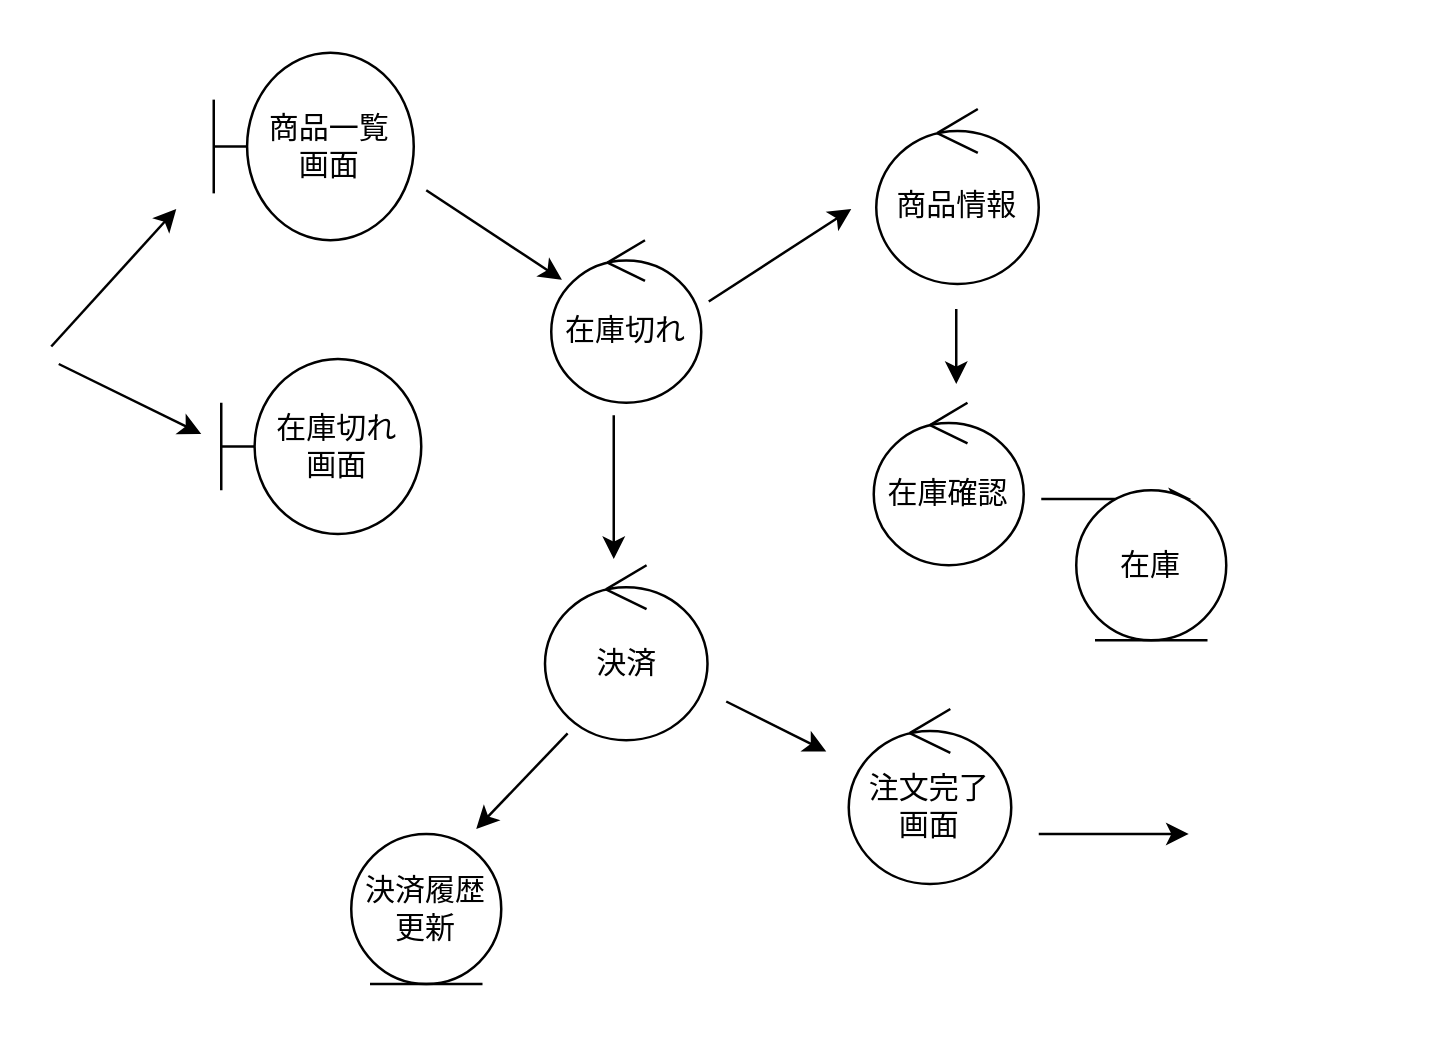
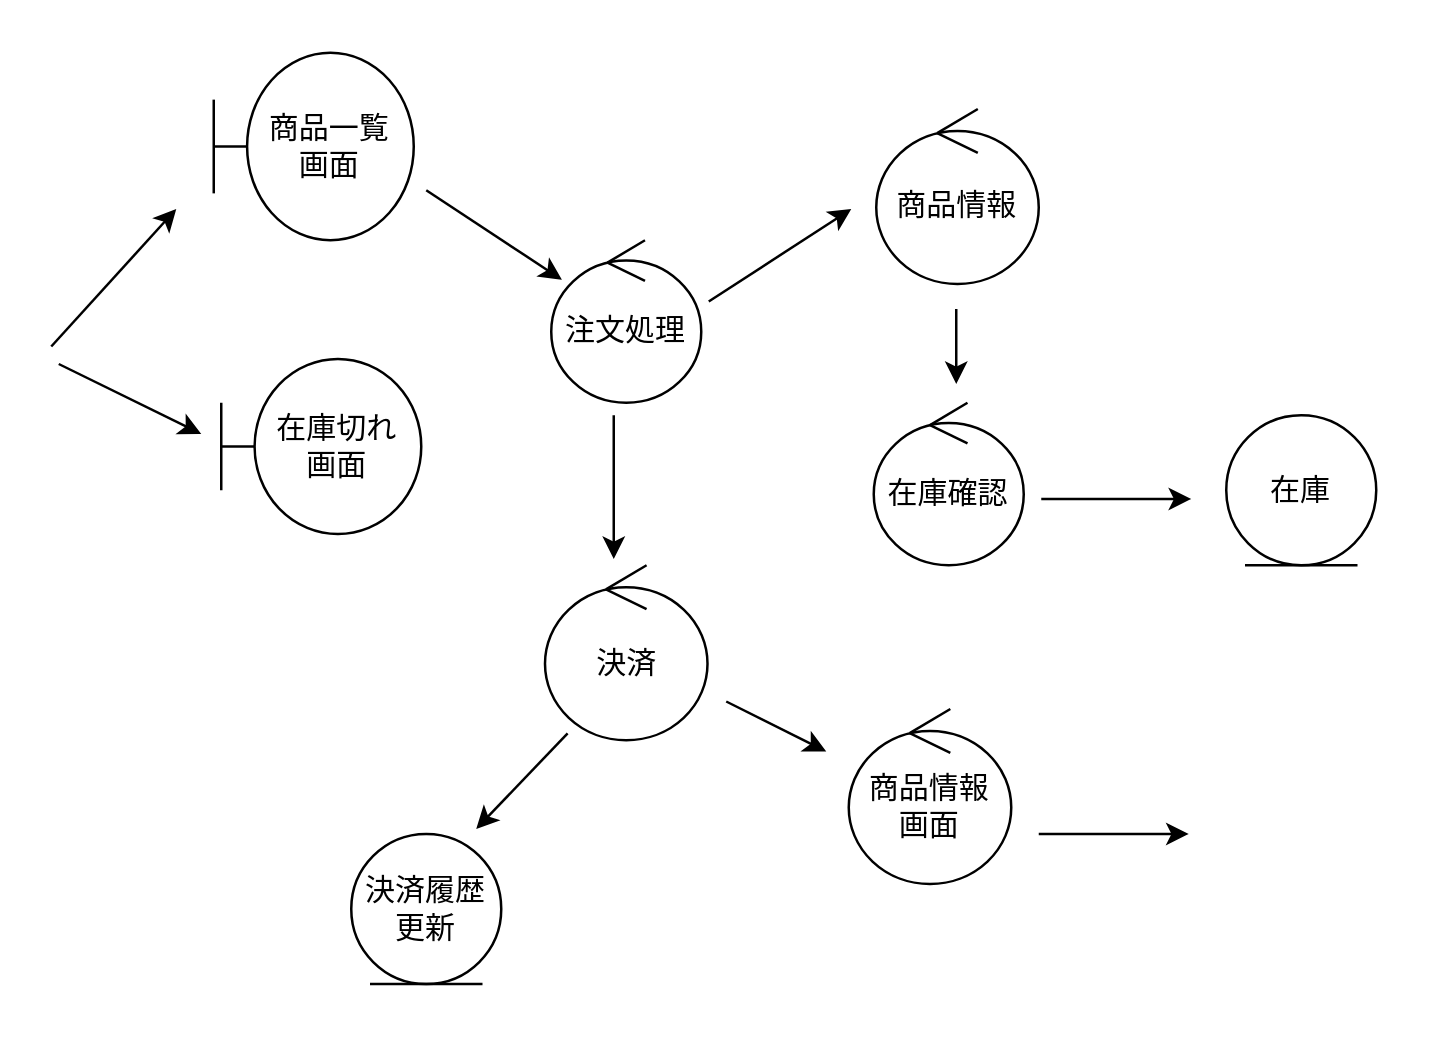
node "在庫切れ": label "在庫切れ" -> "注文処理"
node "在庫": moved (1151, 565) -> (1301, 490)
node "注文完了 画面": label "注文完了 画面" -> "商品情報 画面"
